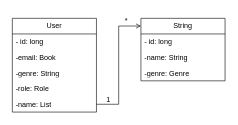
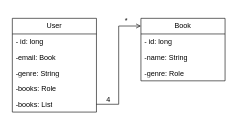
node "String": label "String" -> "Book"
node "-genre: Genre": label "-genre: Genre" -> "-genre: Role"
node "-role: Role": label "-role: Role" -> "-books: Role"
node "1": label "1" -> "4"
node "-name: List": label "-name: List" -> "-books: List"
